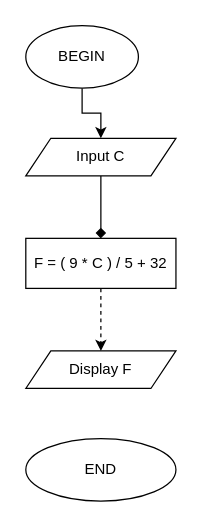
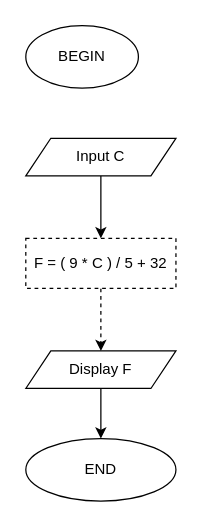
edge "BEGIN" -> "Input C": removed
edge "Input C" -> "F = ( 9 * C ) / 5 + 32": arrowhead diamond -> classic
node "F = ( 9 * C ) / 5 + 32": style solid -> dashed
edge "Display F" -> "END": added
